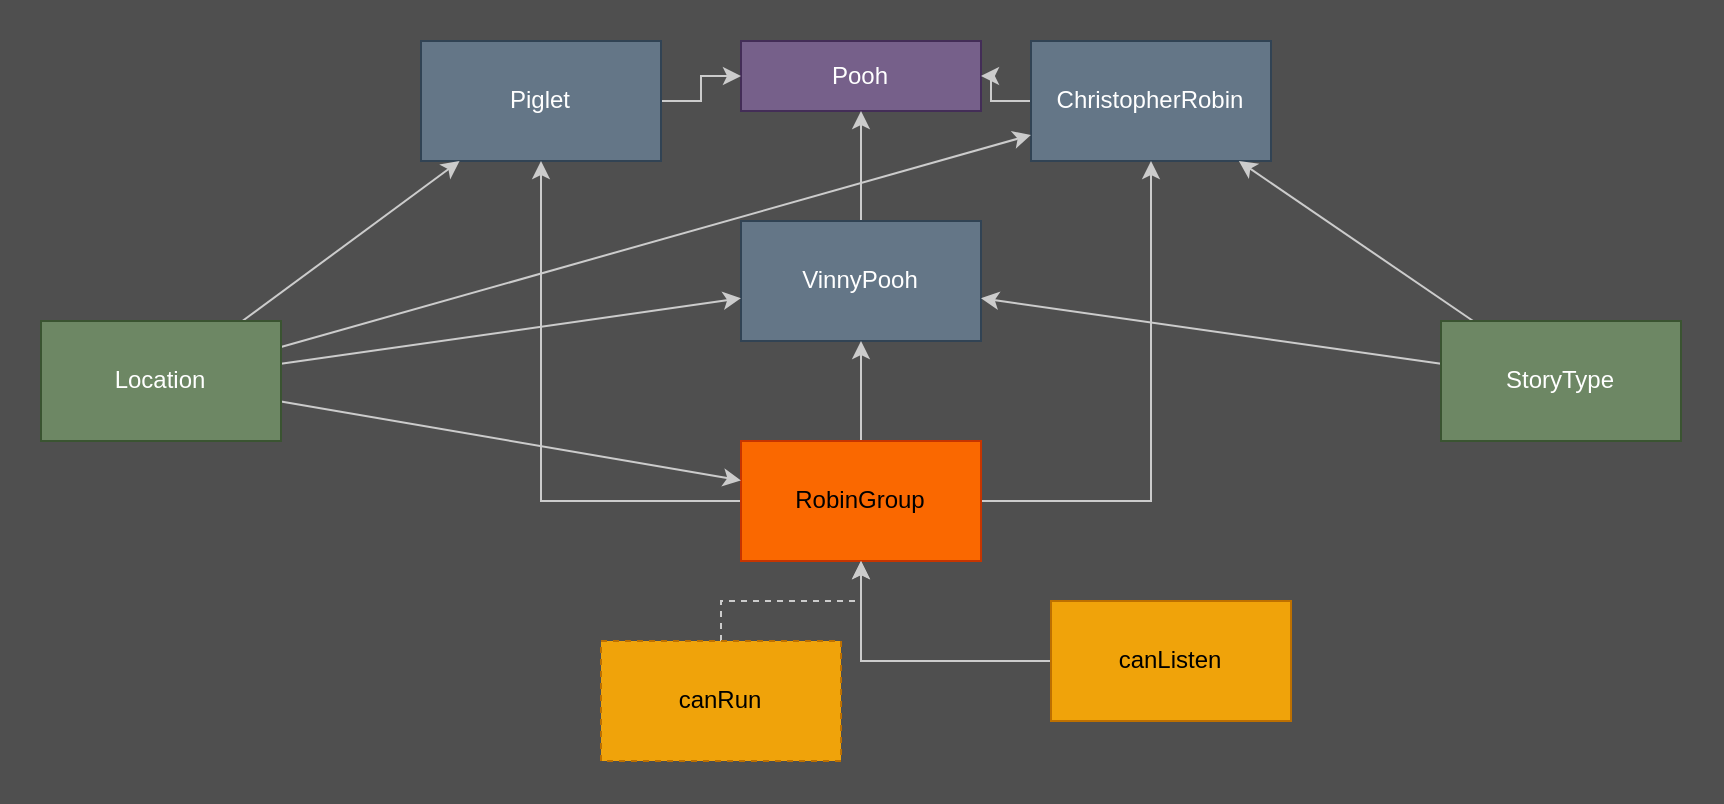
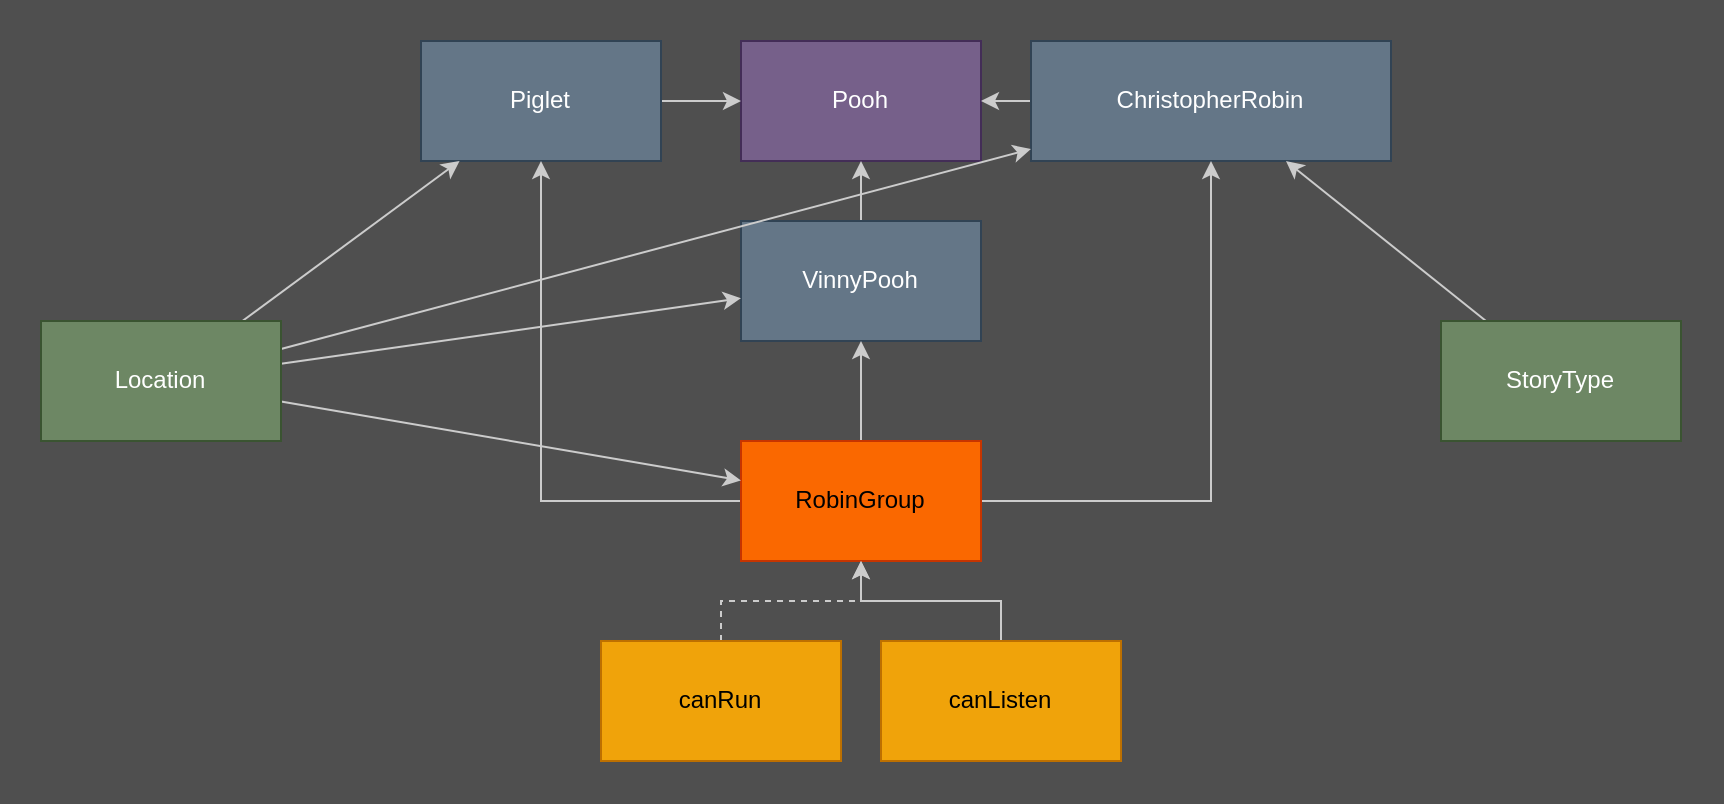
node "Pooh": size 240x70 -> 240x120
node "ChristopherRobin": size 240x120 -> 360x120
edge "StoryType" -> "VinnyPooh": removed
node "canListen": moved (1171, 661) -> (1001, 701)
node "canRun": style dashed -> solid
